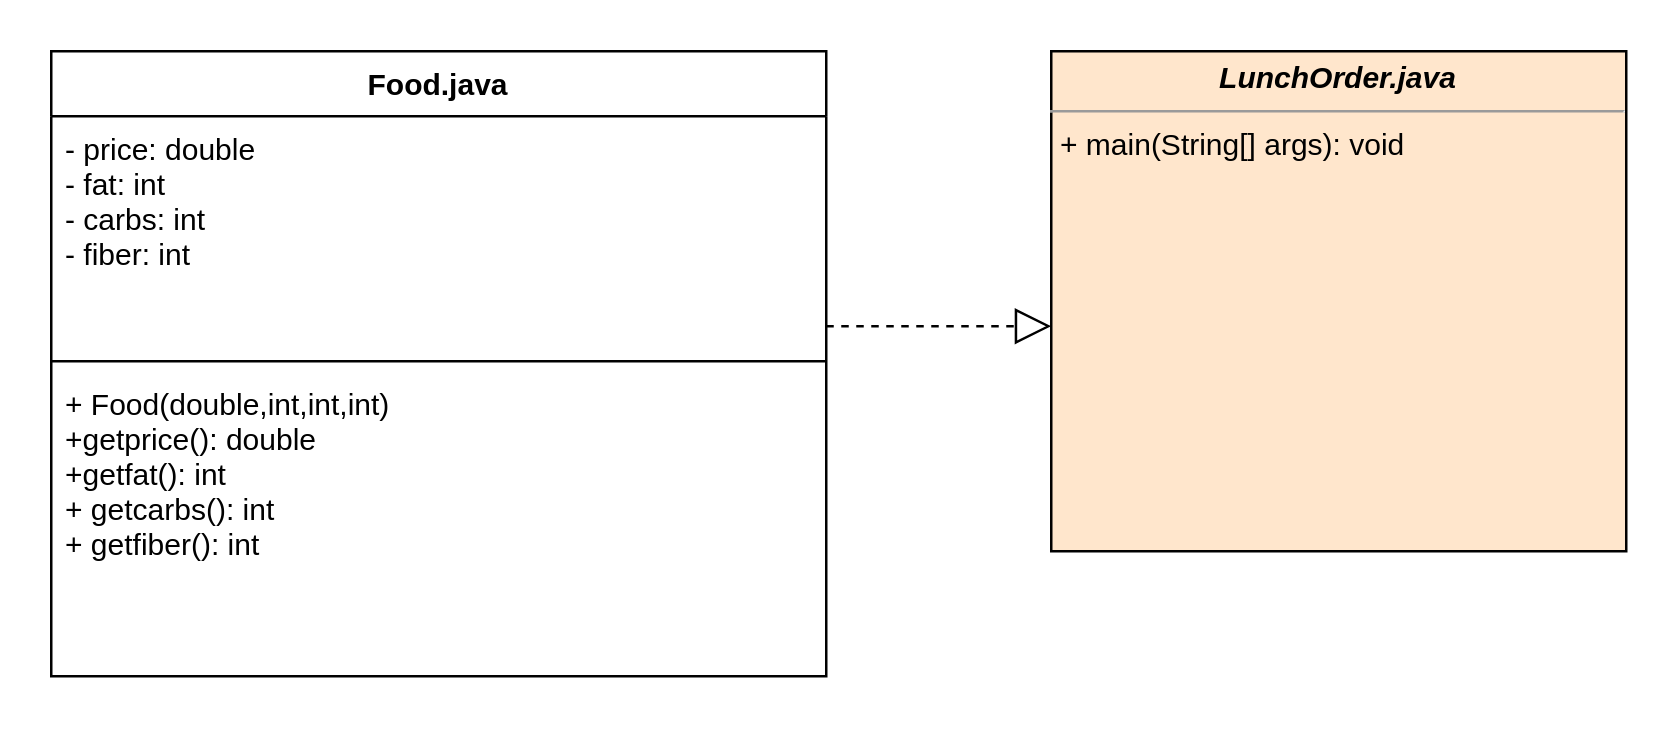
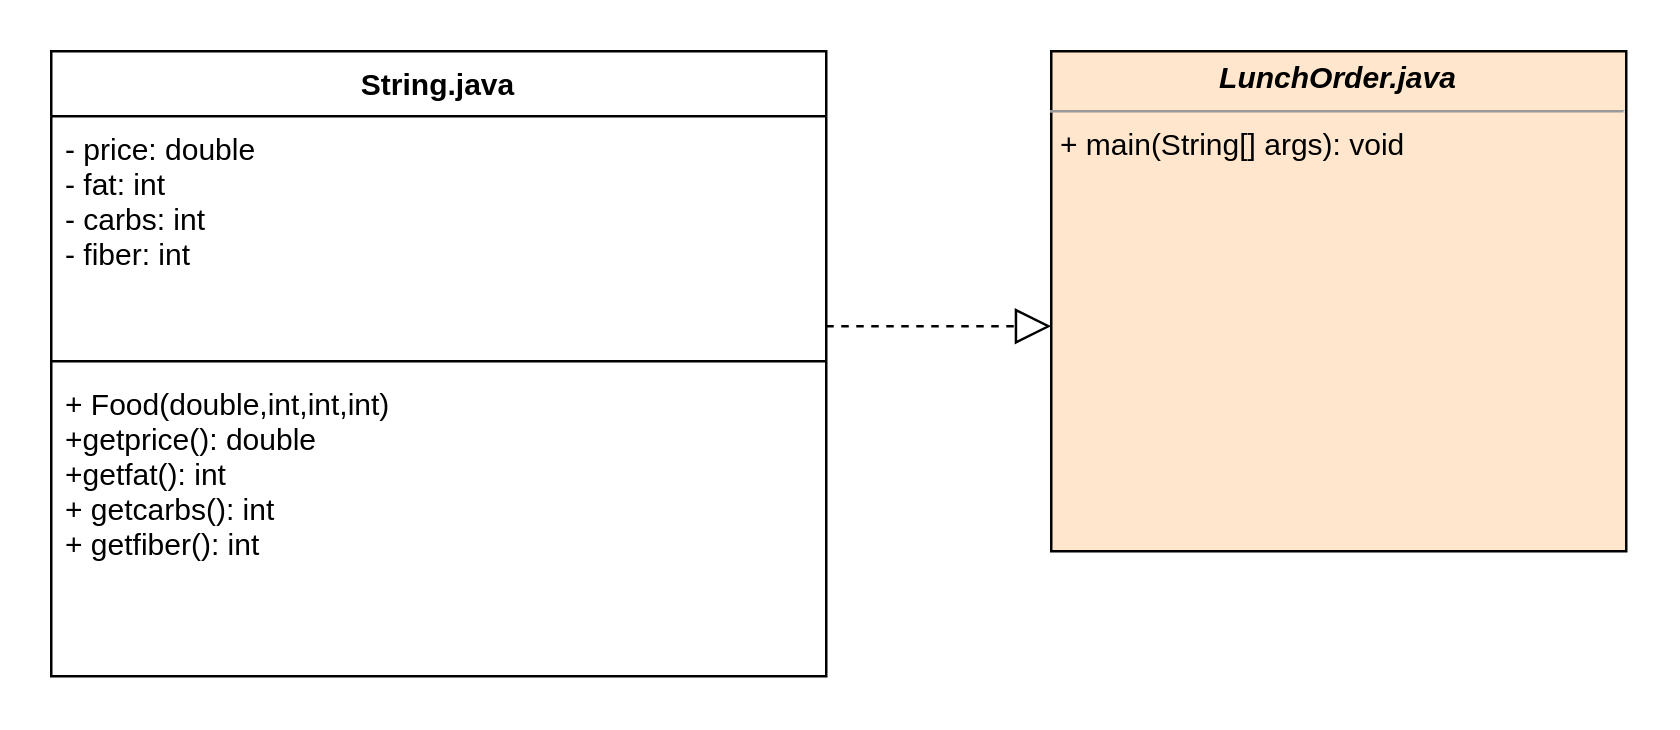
node "Food.java": label "Food.java" -> "String.java"
